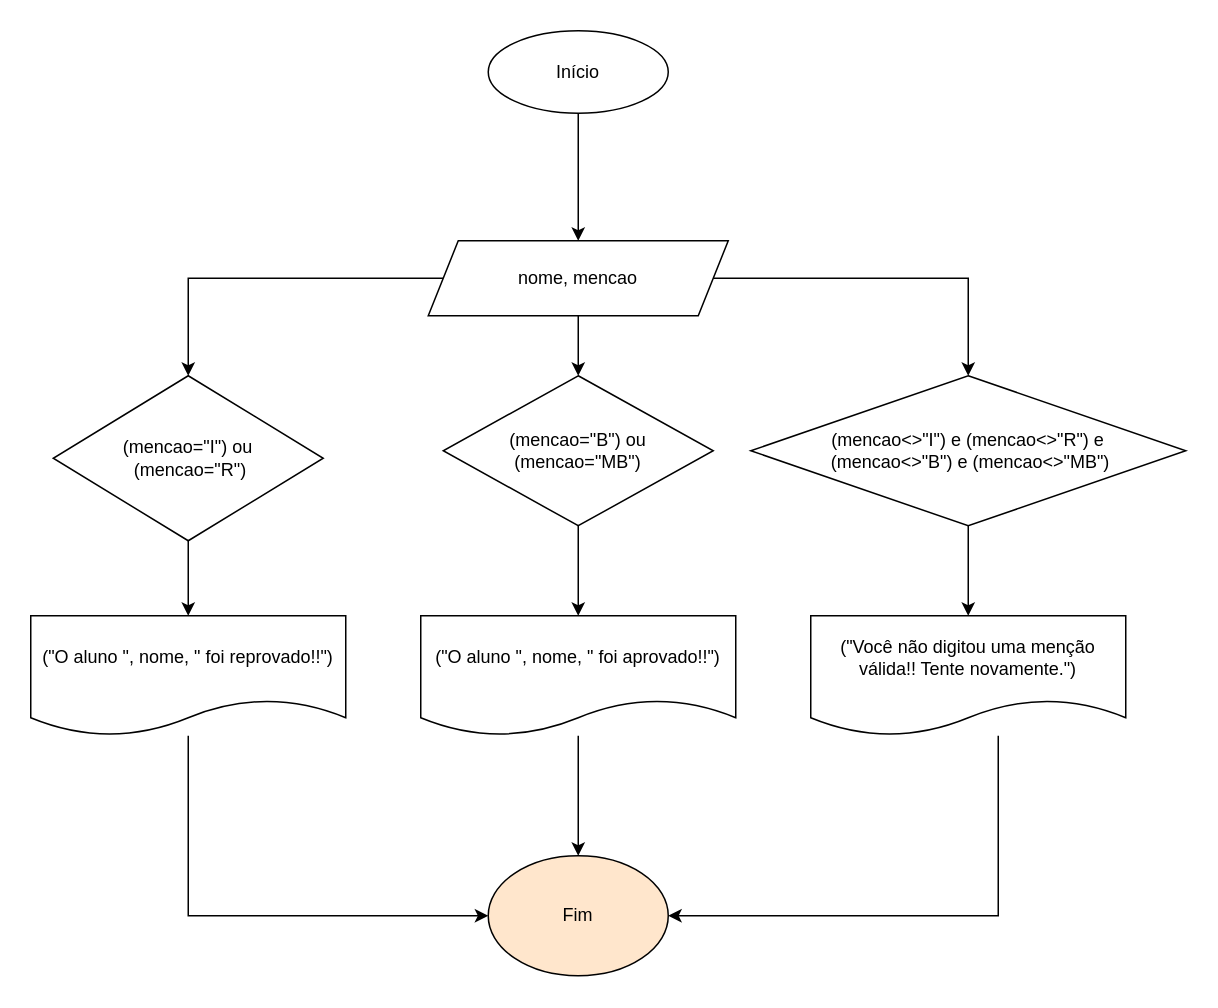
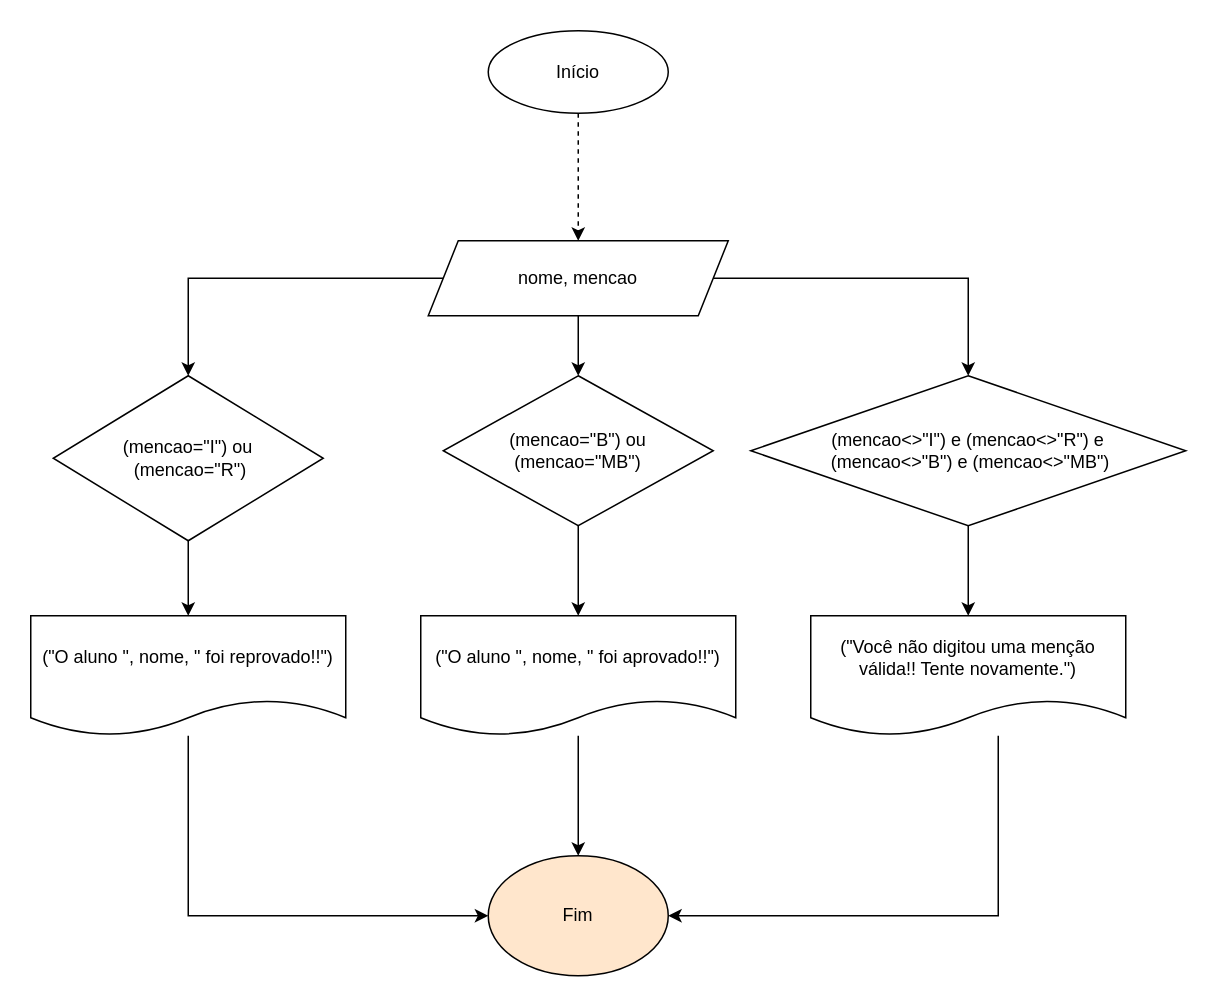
edge "Início" -> "nome, mencao": style solid -> dashed
